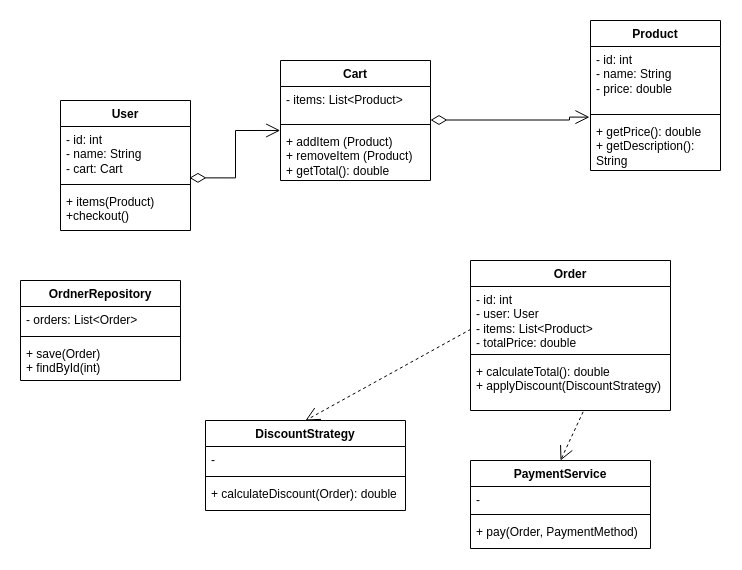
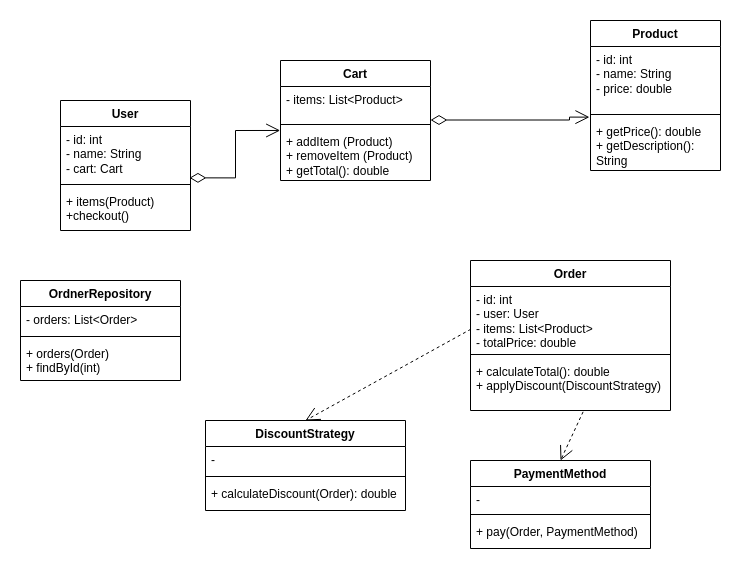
node "+ save(Order) + findById(int)": label "+ save(Order) + findById(int)" -> "+ orders(Order) + findById(int)"
node "PaymentService": label "PaymentService" -> "PaymentMethod"
